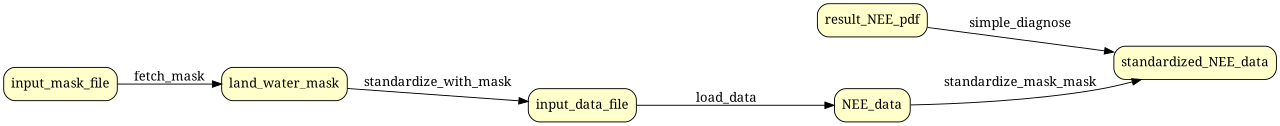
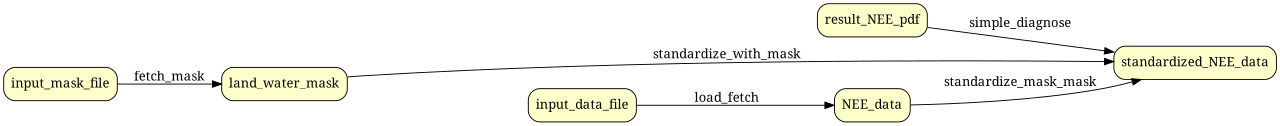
edge "land_water_mask" -> "input_data_file": now "land_water_mask" -> "standardized_NEE_data"
edge "input_data_file" -> "NEE_data": label "load_data" -> "load_fetch"
